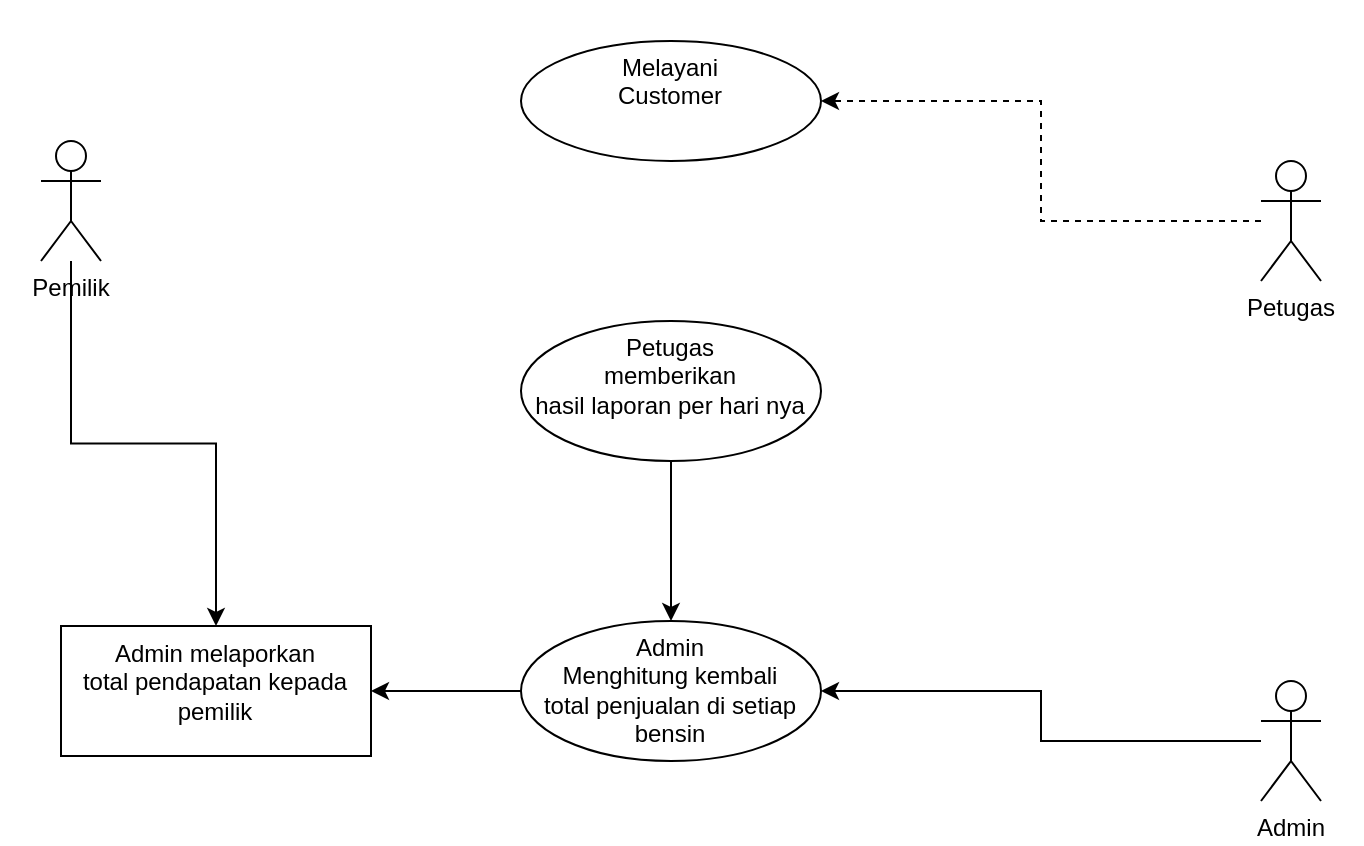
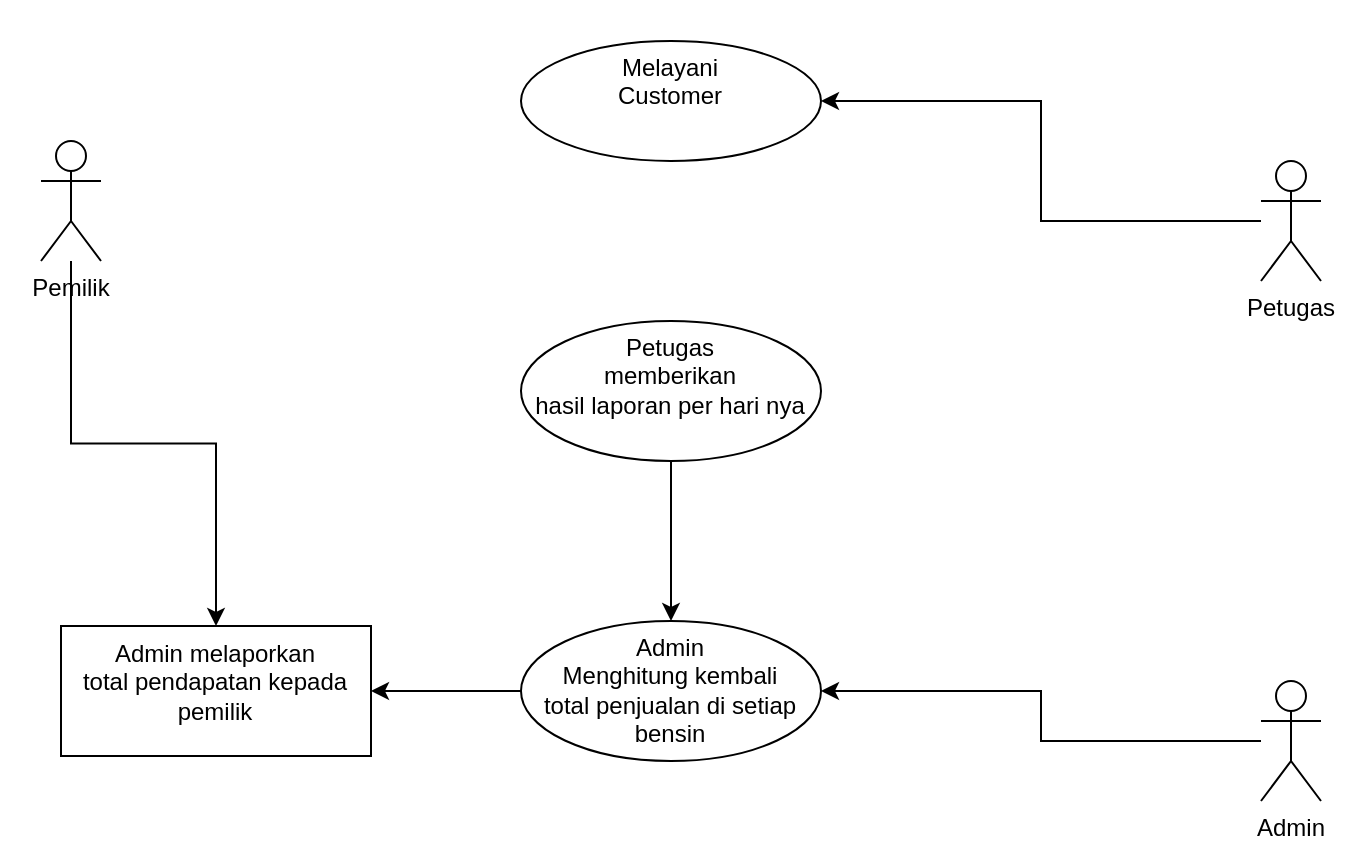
edge "Petugas" -> "Melayani Customer": style dashed -> solid
